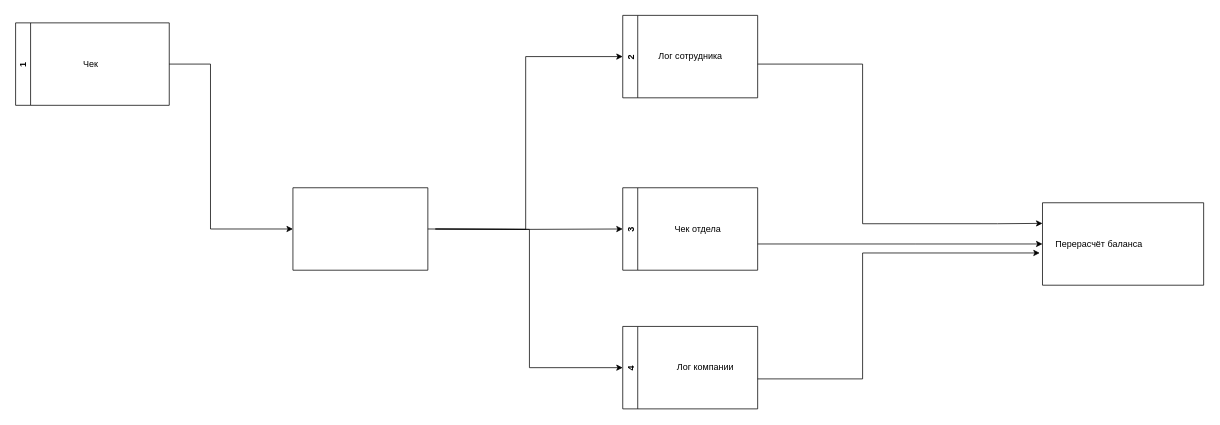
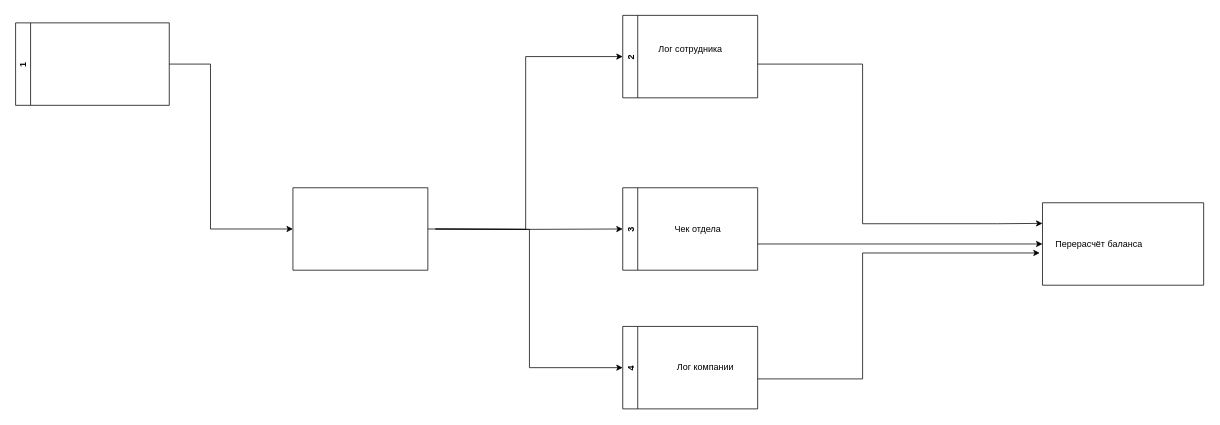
node "Лог сотрудника": moved (690, 57) -> (690, 49)
node "Чек": removed
